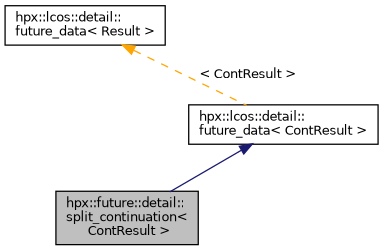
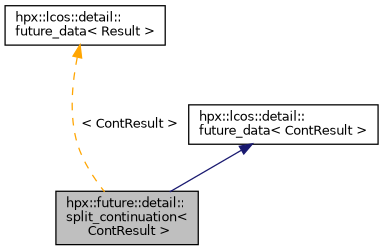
edge "hpx::lcos::detail:: future_data< ContResult >" -> "hpx::lcos::detail:: future_data< Result >": now "hpx::future::detail:: split_continuation< ContResult >" -> "hpx::lcos::detail:: future_data< Result >"
